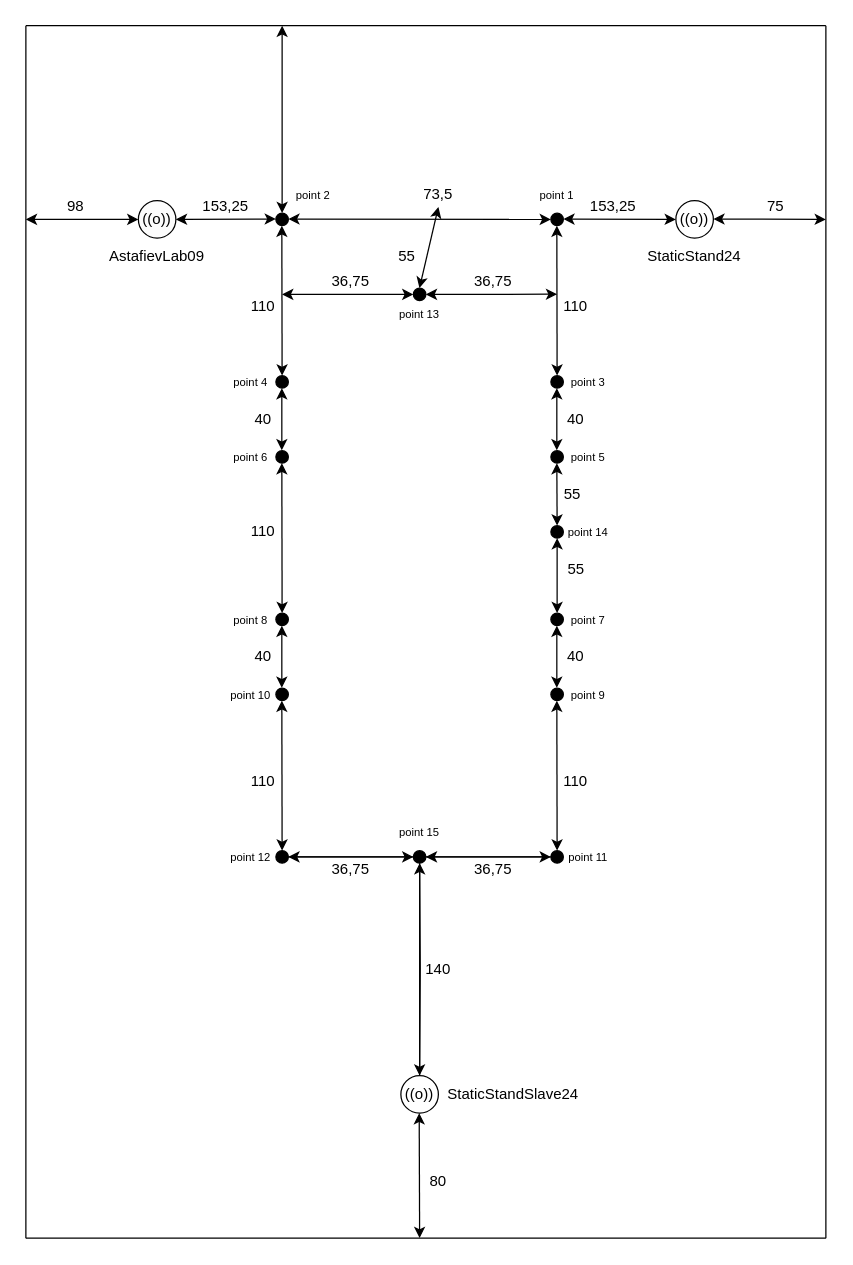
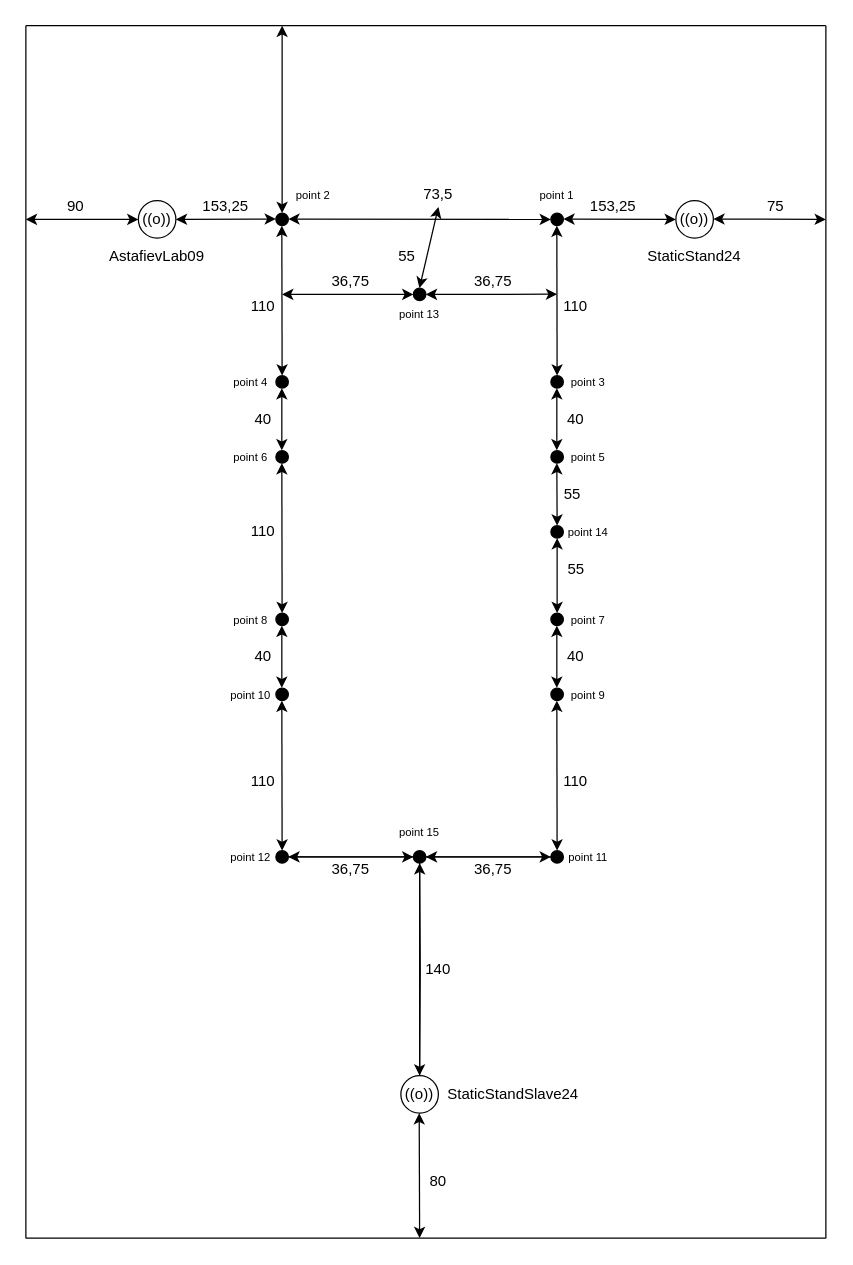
node "98": label "98" -> "90"
